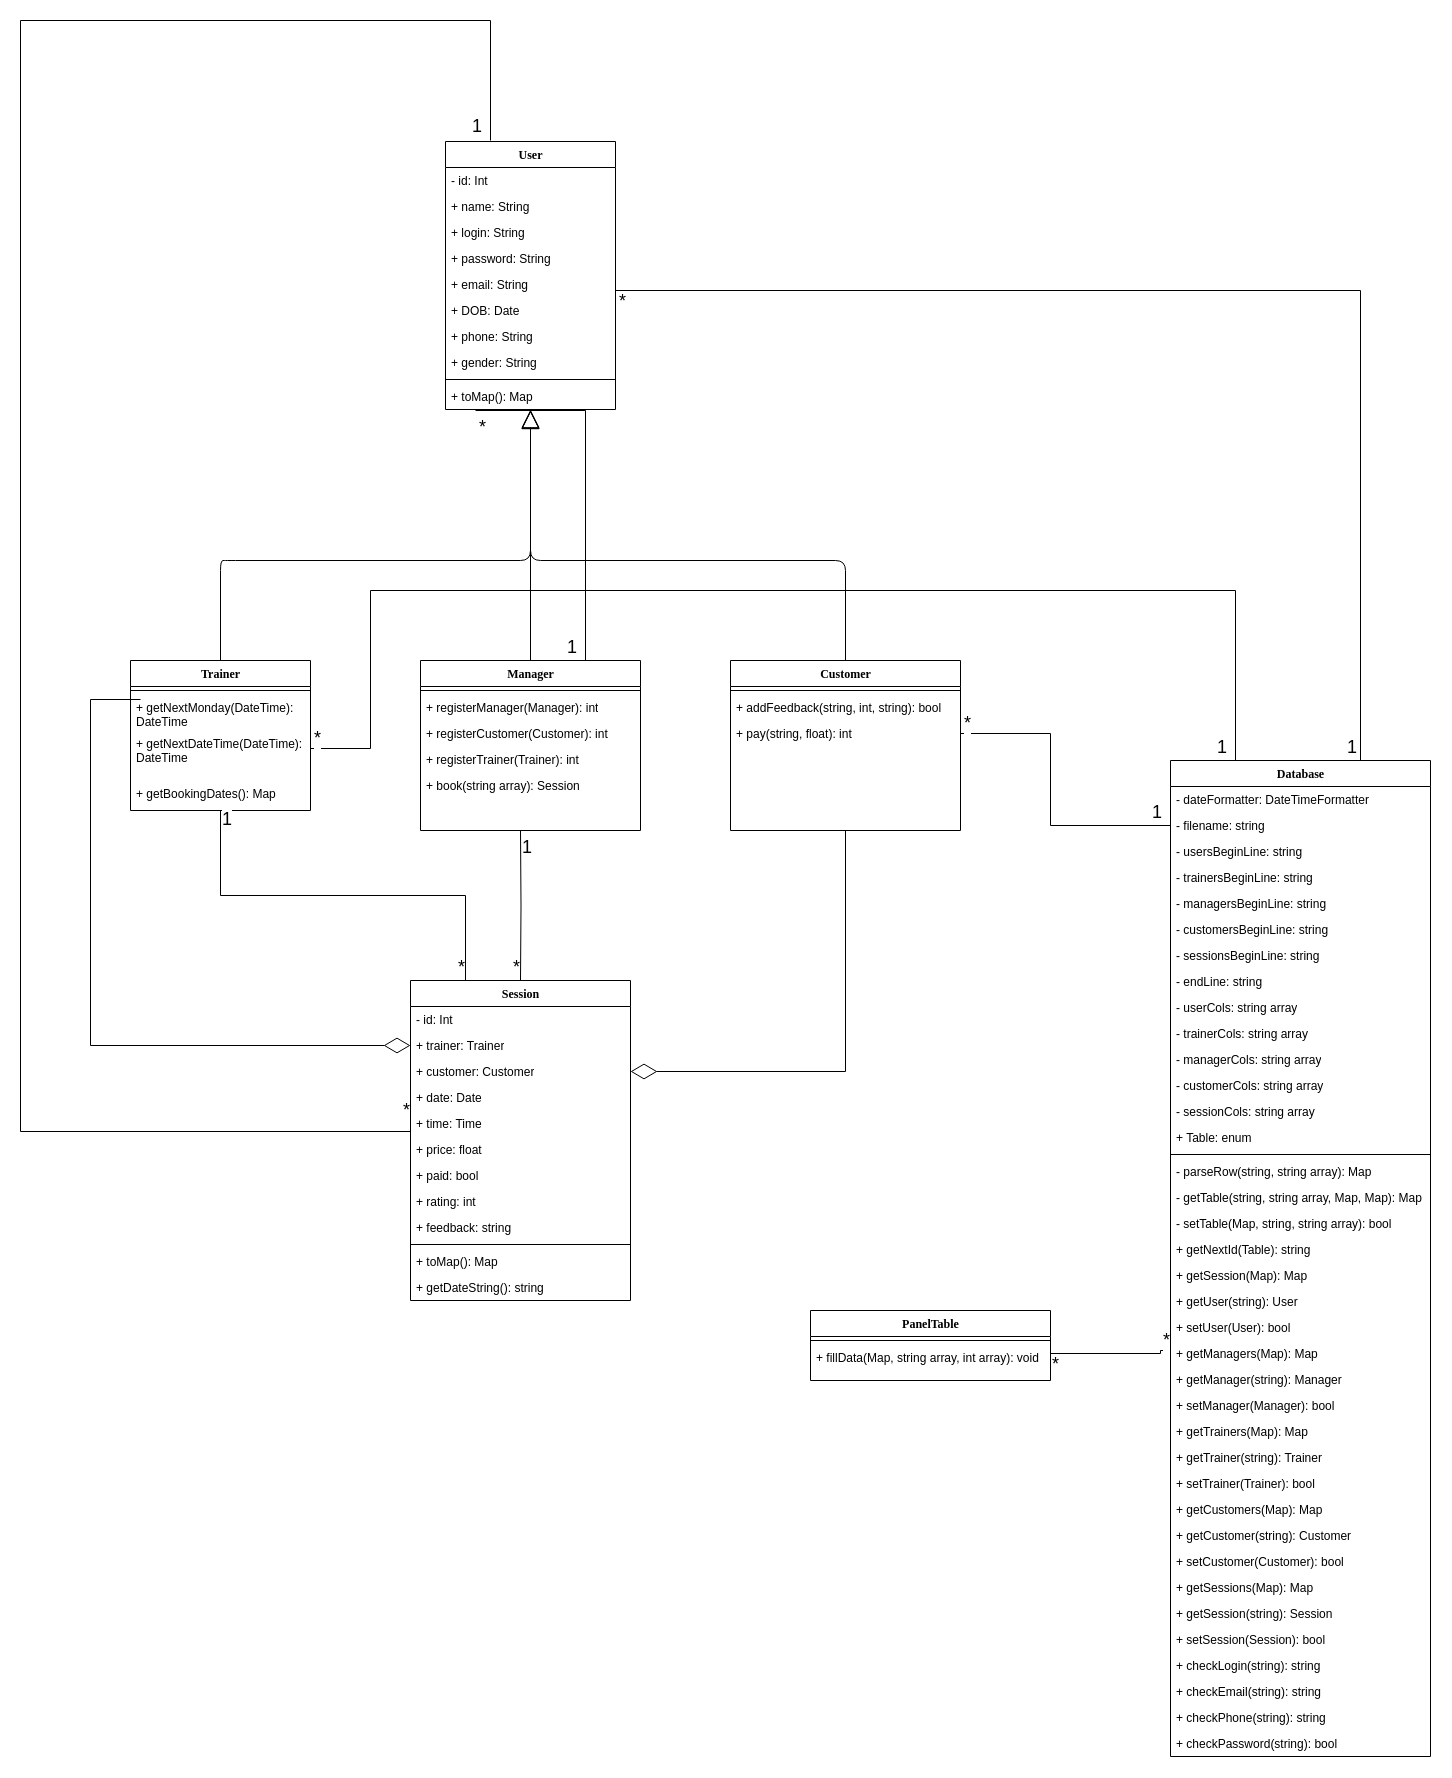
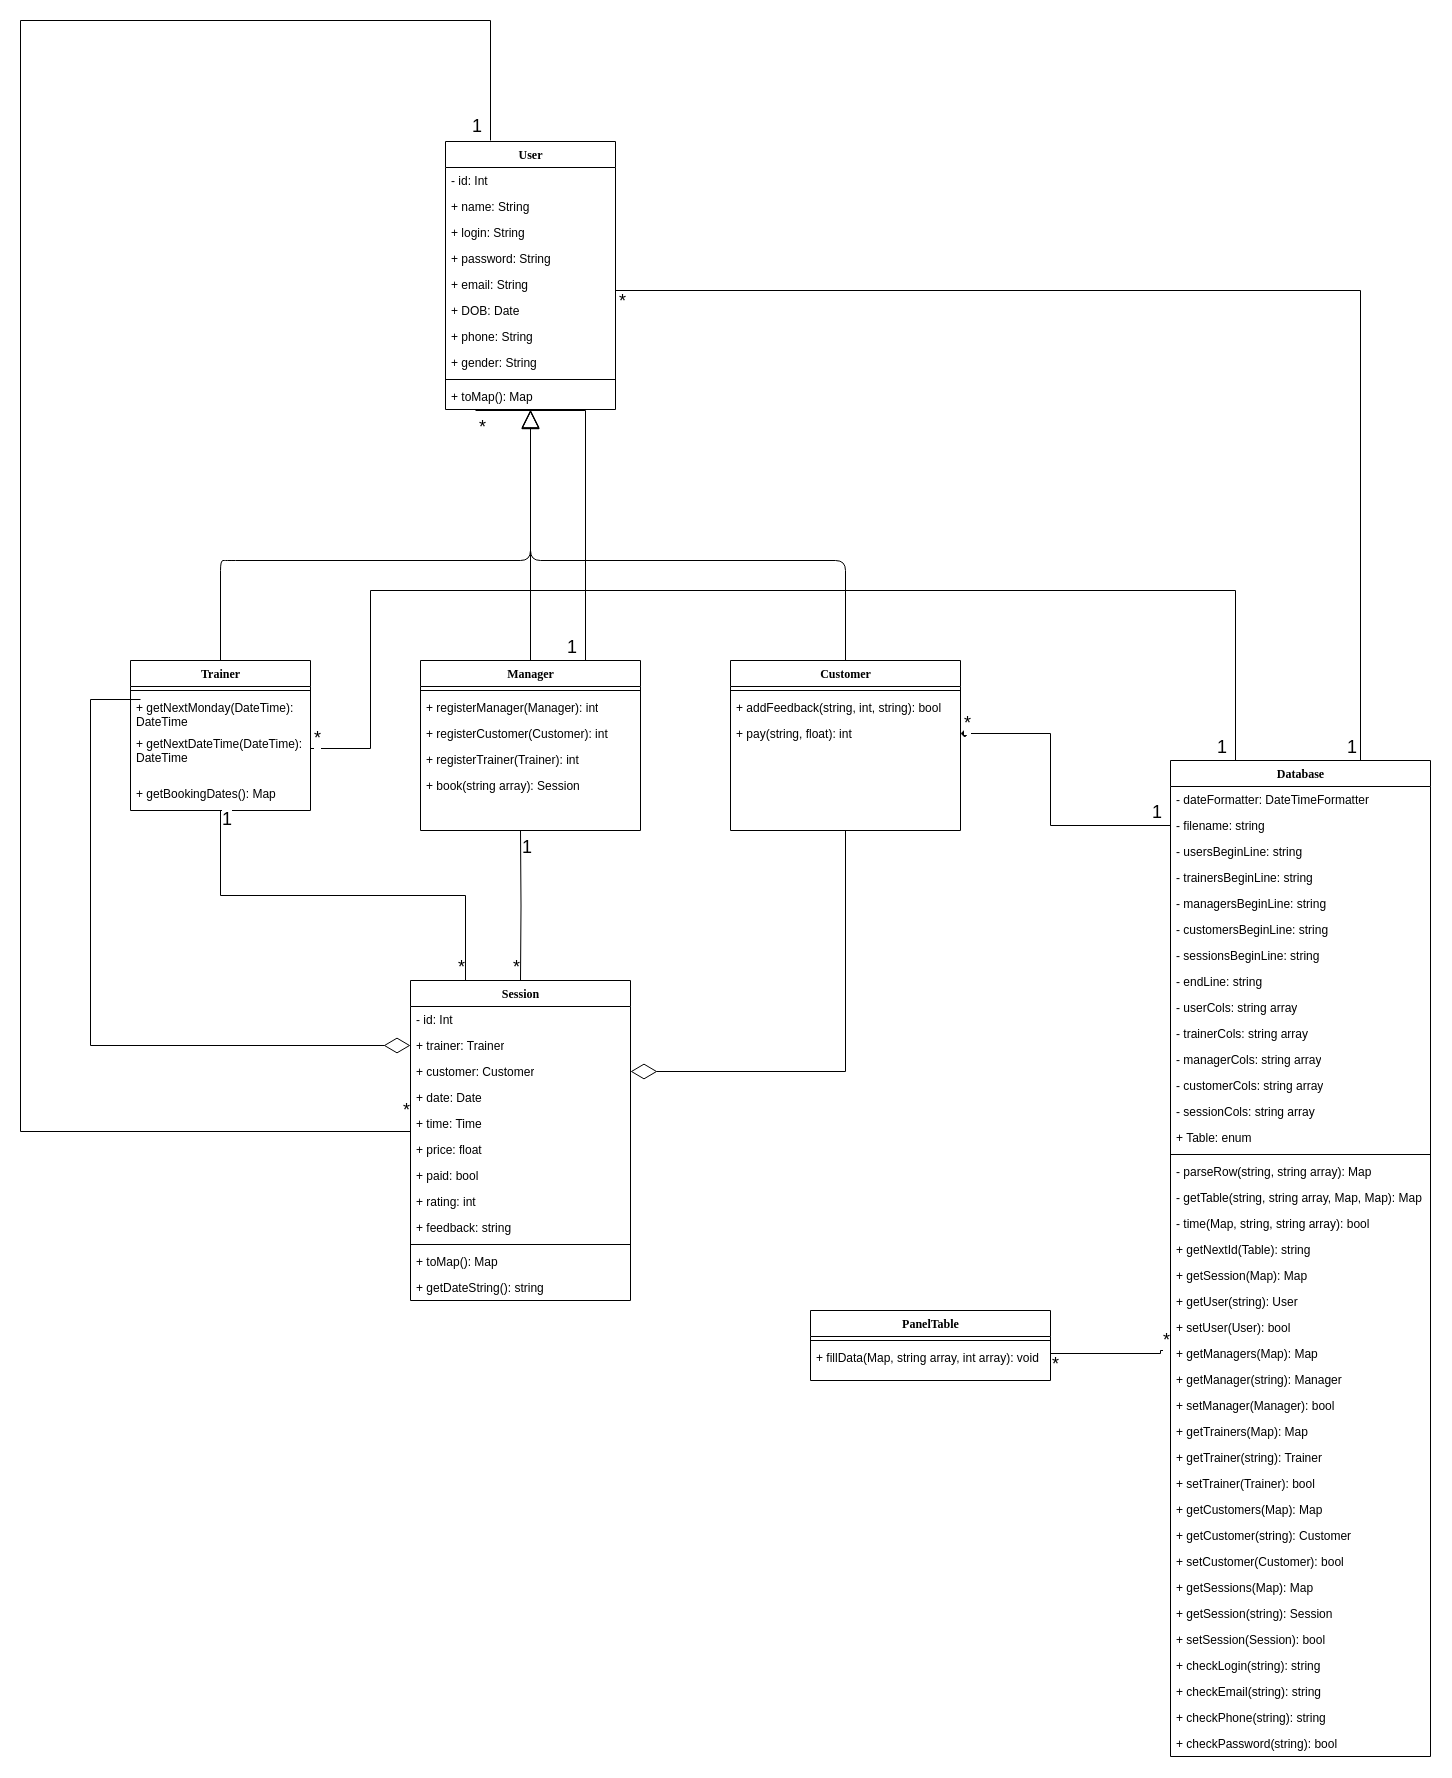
edge "+ pay(string, float): int" -- "- filename: string": arrowhead none -> diamond
node "- setTable(Map, string, string array): bool": label "- setTable(Map, string, string array): bool" -> "- time(Map, string, string array): bool"
